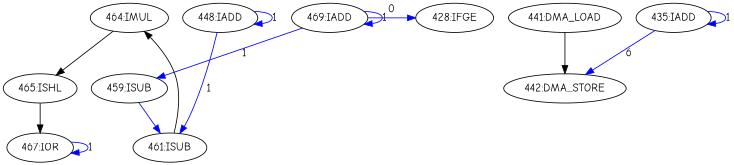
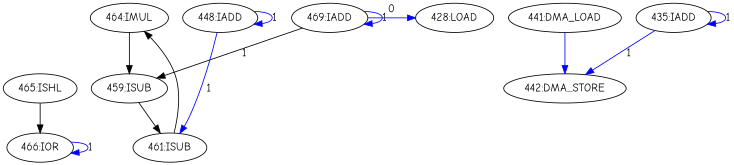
node "428:IFGE": label "428:IFGE" -> "428:LOAD"
edge "441:DMA_LOAD" -> "442:DMA_STORE": color black -> blue
edge "464:IMUL" -> "465:ISHL": now "464:IMUL" -> "459:ISUB"
edge "469:IADD" -> "459:ISUB": color blue -> black
edge "435:IADD" -> "442:DMA_STORE": label "6" -> "1"
edge "459:ISUB" -> "461:ISUB": color blue -> black
node "467:IOR": label "467:IOR" -> "466:IOR"
